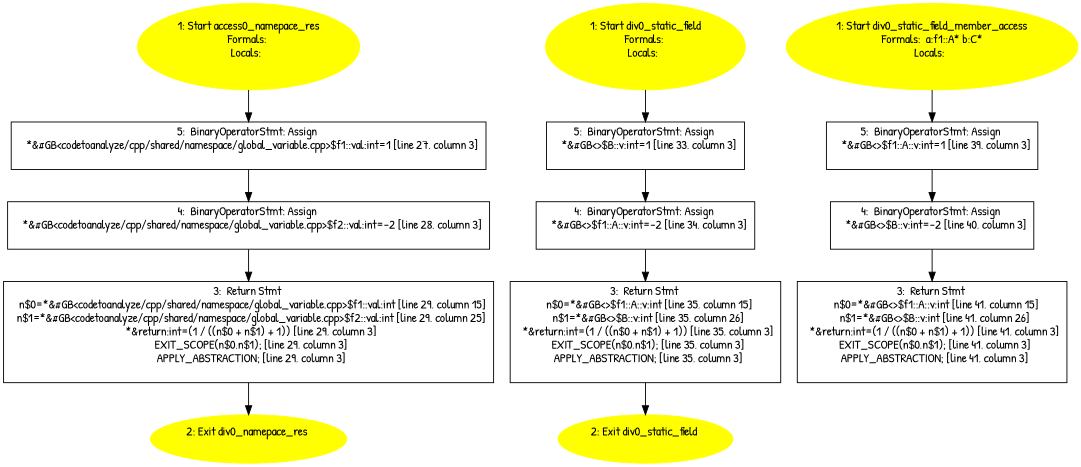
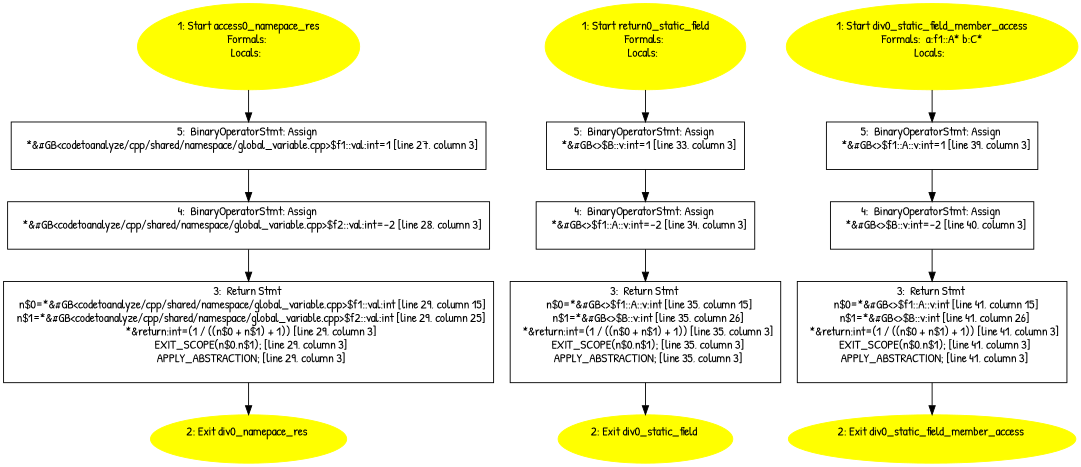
node "1: Start div0_static_field Formals: Locals:": label "1: Start div0_static_field Formals: Locals:" -> "1: Start return0_static_field Formals: Locals:"
node "2: Exit div0_static_field_member_access": added
